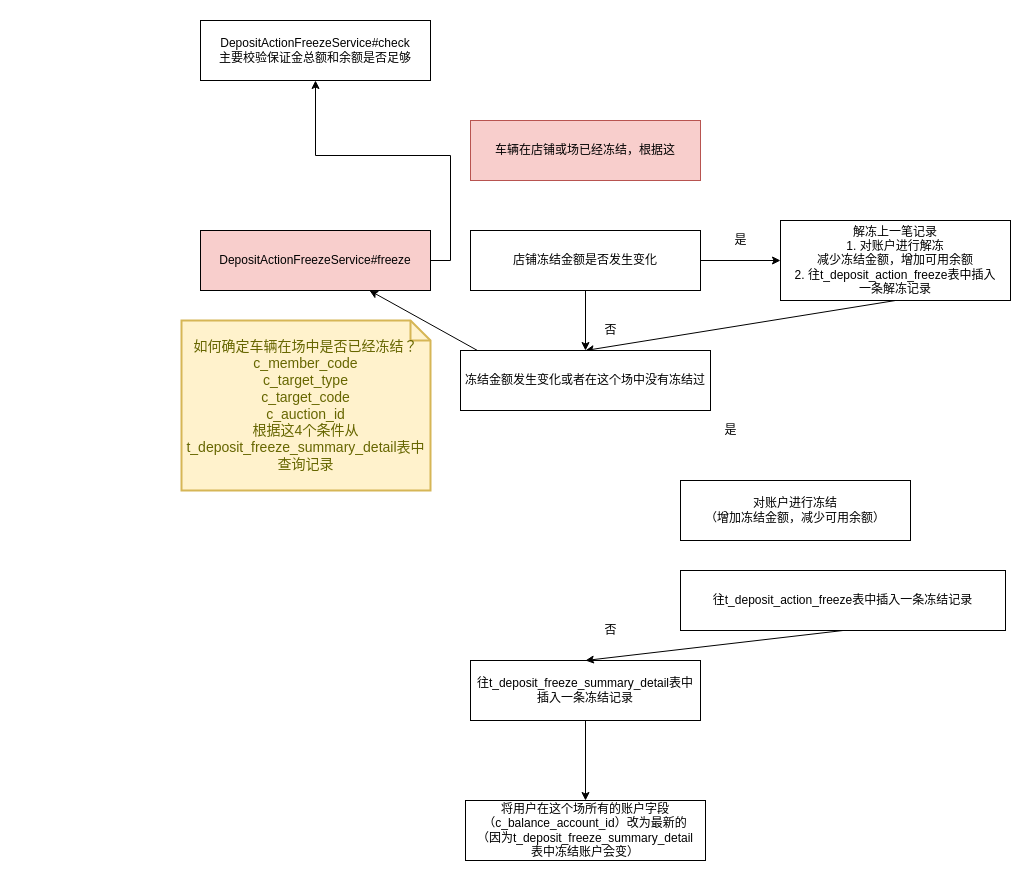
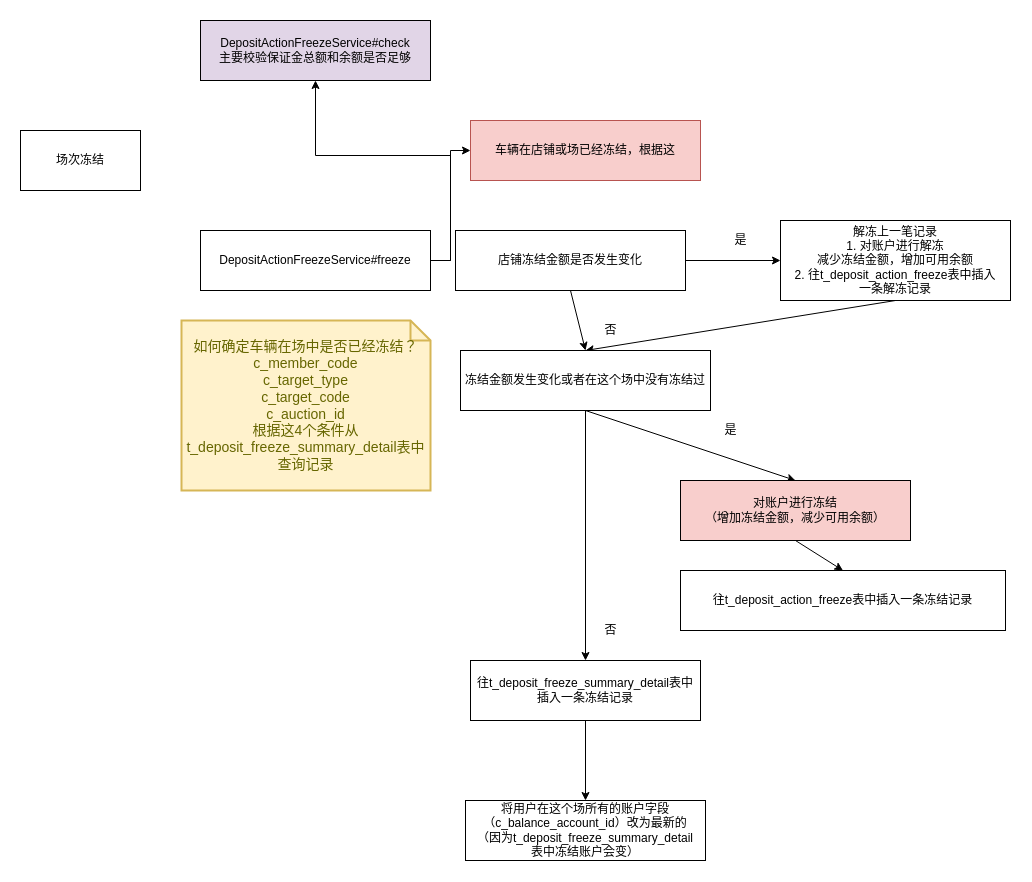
node "DepositActionFreezeService#check 主要校验保证金总额和余额是否足够": fillcolor #ffffff -> #e1d5e7
edge "DepositActionFreezeService#freeze" -> "车辆在店铺或场已经冻结，根据这": added
node "场次冻结": added
node "DepositActionFreezeService#freeze": fillcolor #f8cecc -> #ffffff
node "店铺冻结金额是否发生变化": moved (586, 261) -> (571, 261)
edge "冻结金额发生变化或者在这个场中没有冻结过" -> "DepositActionFreezeService#freeze": now "冻结金额发生变化或者在这个场中没有冻结过" -> "对账户进行冻结 （增加冻结金额，减少可用余额）"
node "对账户进行冻结 （增加冻结金额，减少可用余额）": fillcolor #ffffff -> #f8cecc
edge "冻结金额发生变化或者在这个场中没有冻结过" -> "往t_deposit_freeze_summary_detail表中插入一条冻结记录": added
edge "对账户进行冻结 （增加冻结金额，减少可用余额）" -> "往t_deposit_action_freeze表中插入一条冻结记录": added
edge "往t_deposit_action_freeze表中插入一条冻结记录" -> "往t_deposit_freeze_summary_detail表中插入一条冻结记录": removed
